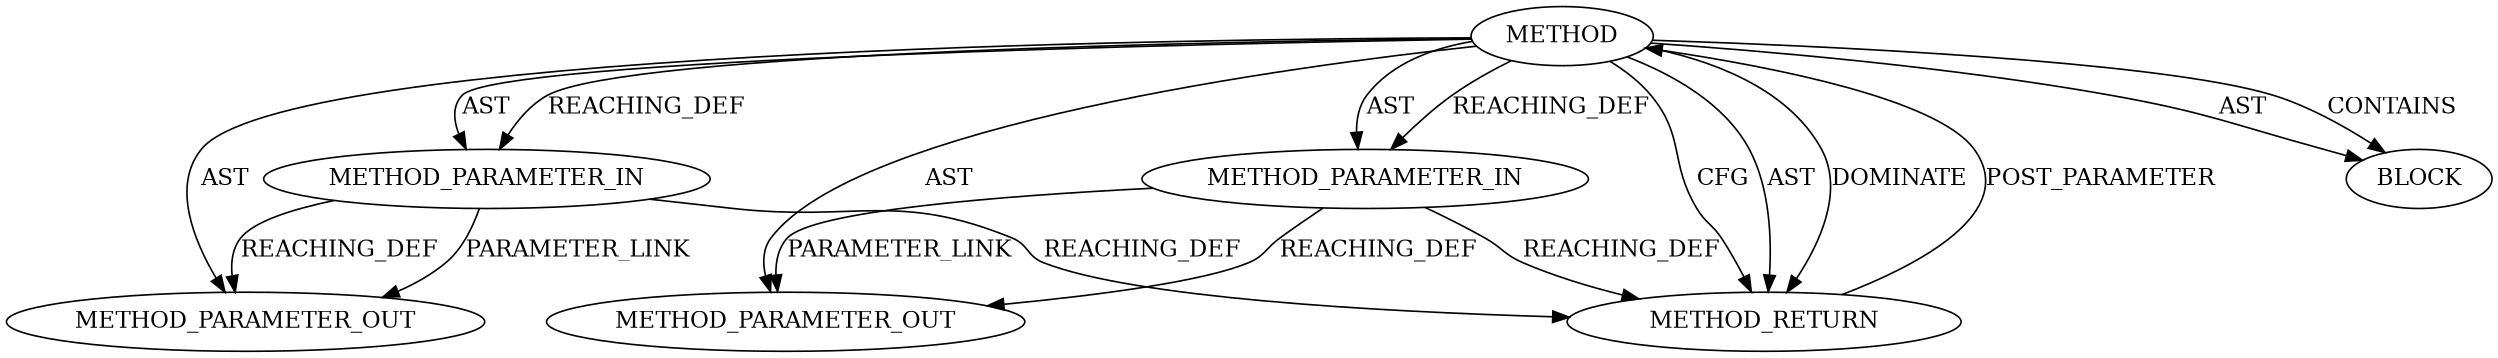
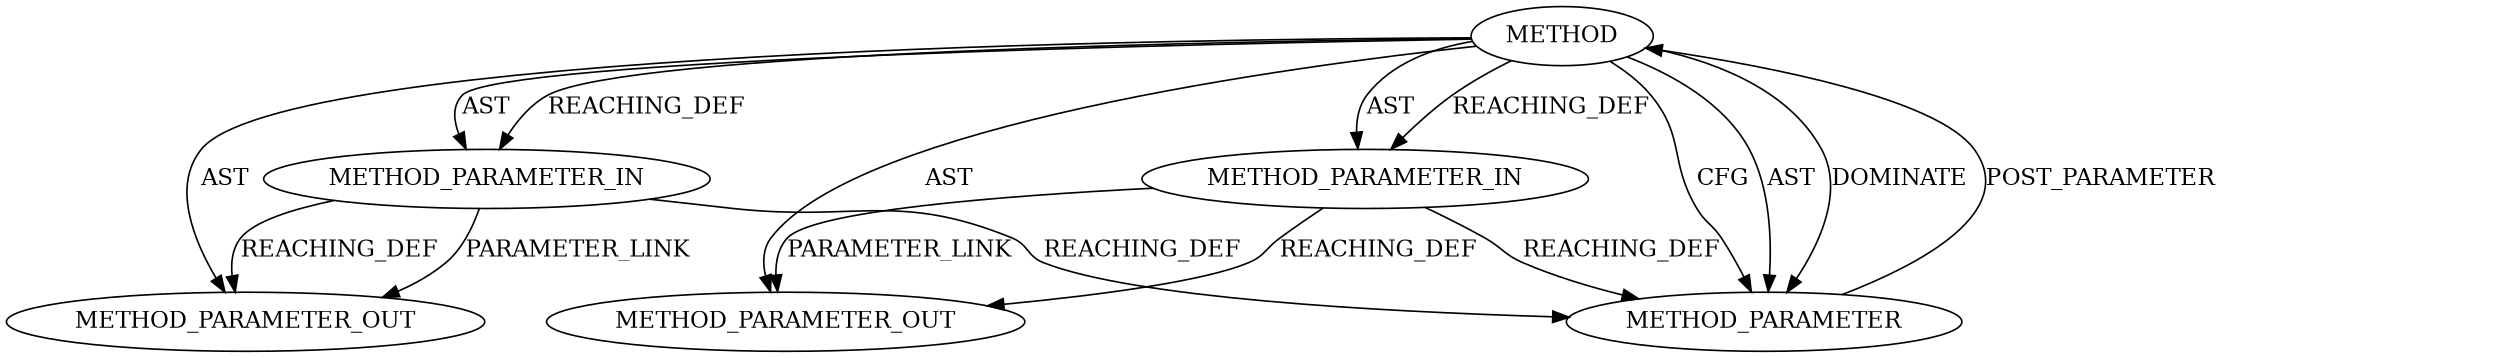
node "BLOCK": removed
node "METHOD_RETURN": label "METHOD_RETURN" -> "METHOD_PARAMETER"
